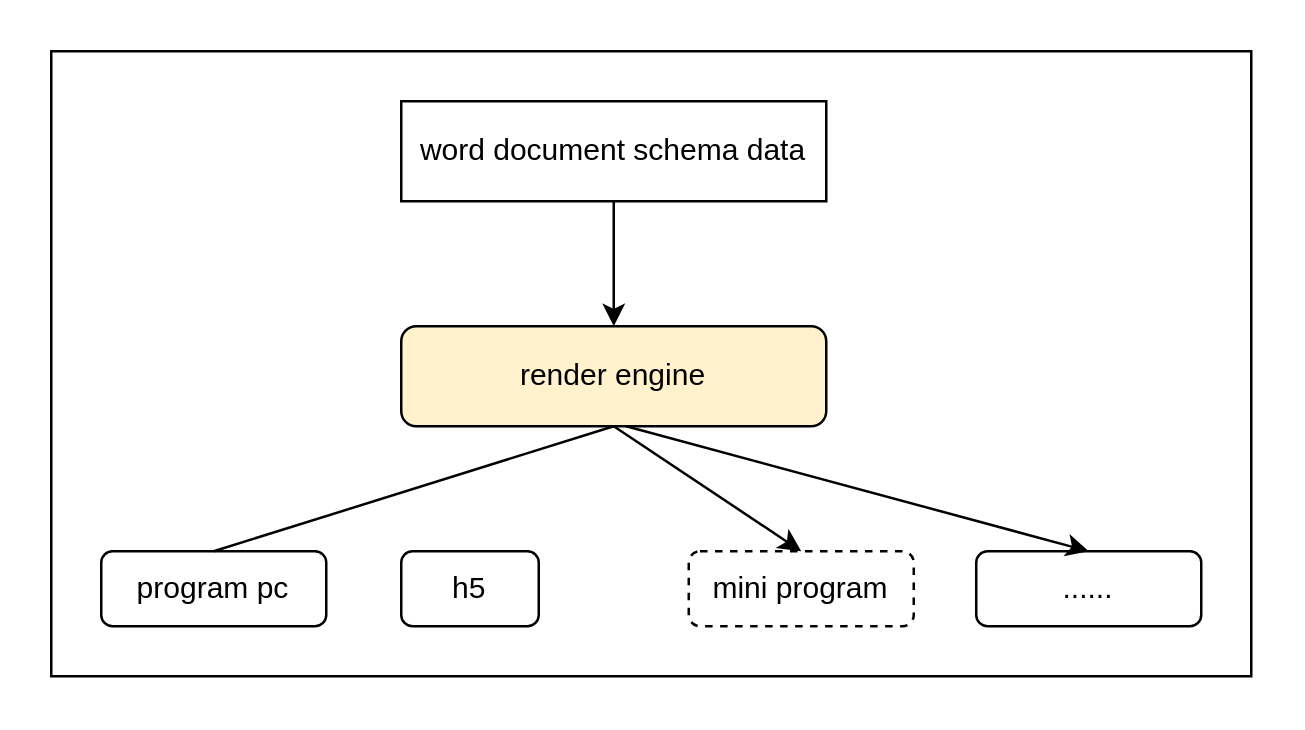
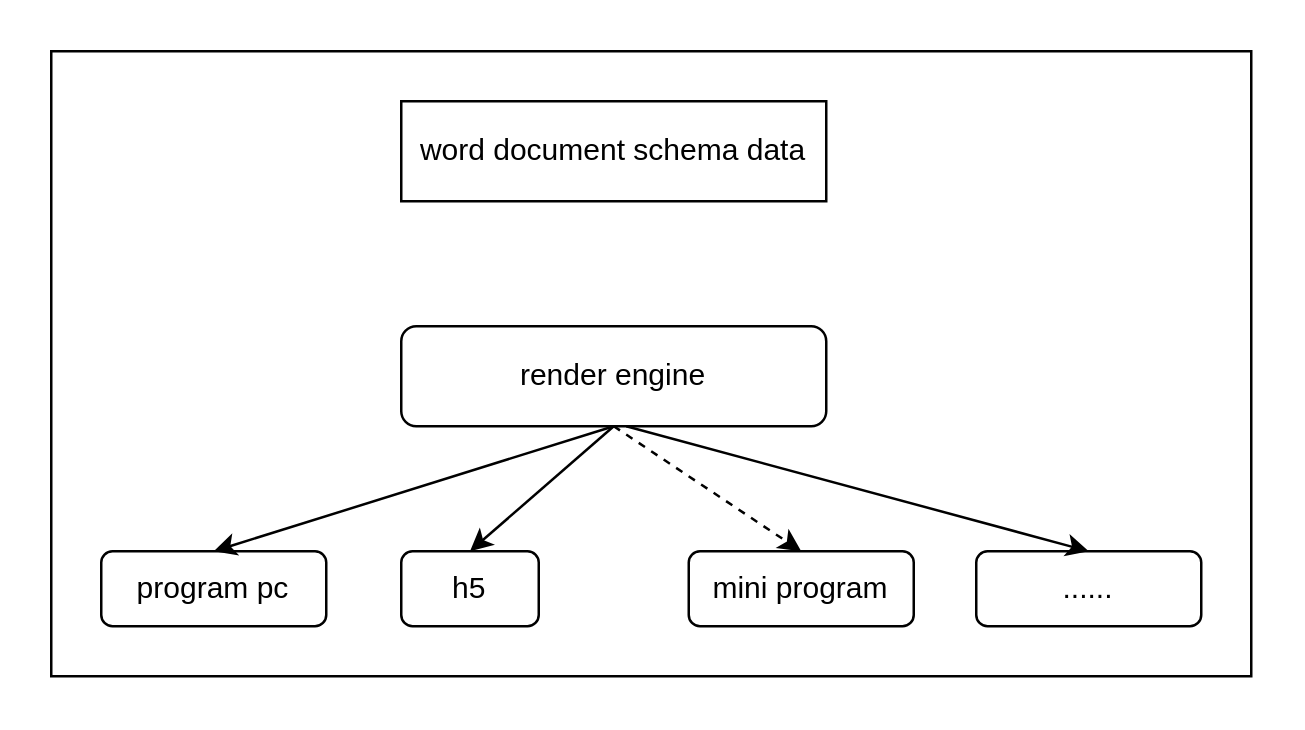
edge "word document schema data" -> "render engine": removed
node "render engine": fillcolor #fff2cc -> #ffffff
edge "render engine" -> "mini program": style solid -> dashed
edge "render engine" -> "h5": added
edge "render engine" -- "program pc": arrowhead none -> classic
node "mini program": style dashed -> solid
